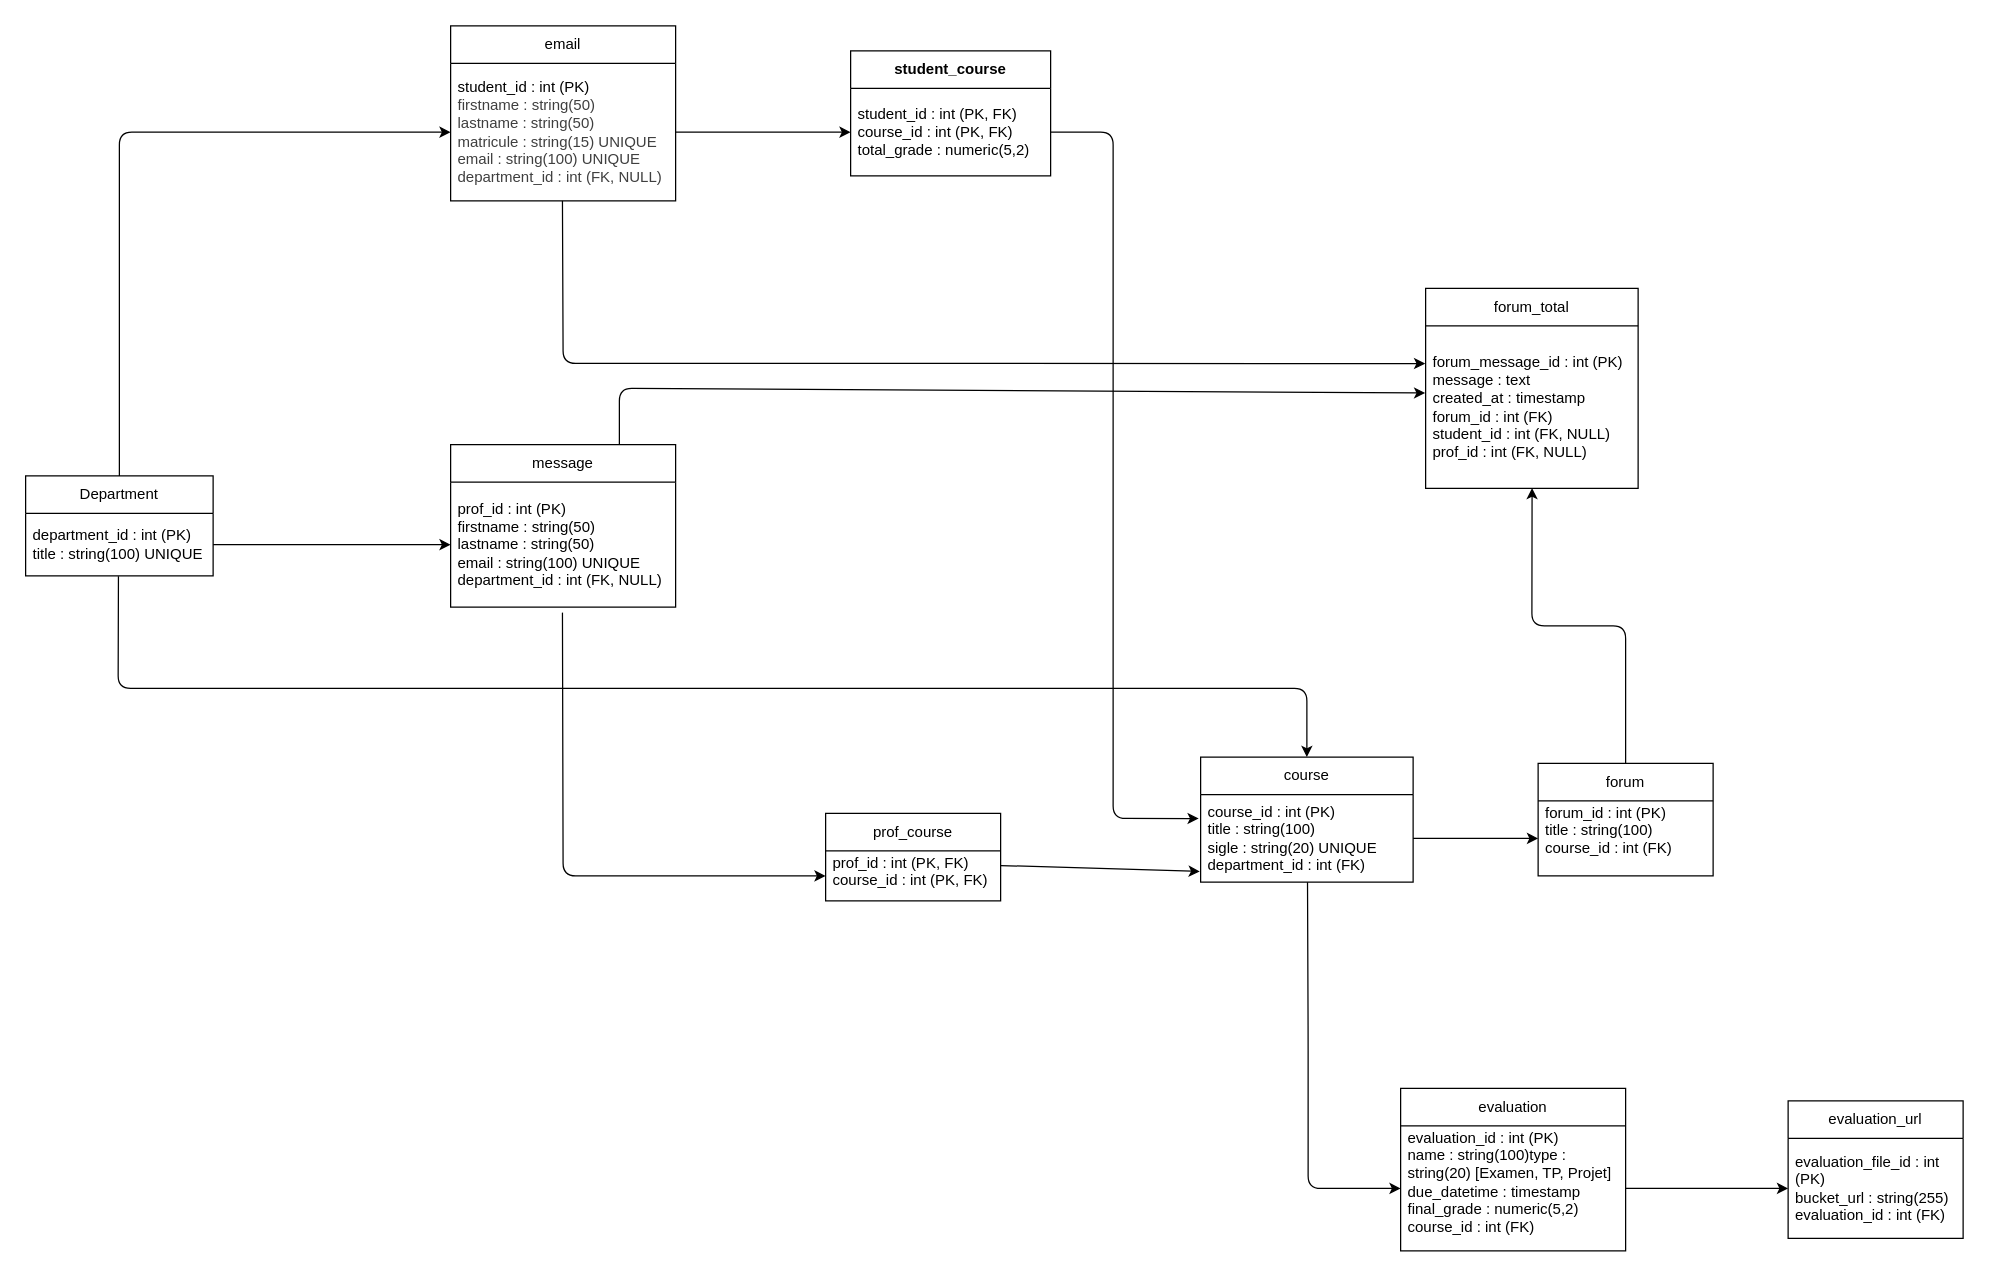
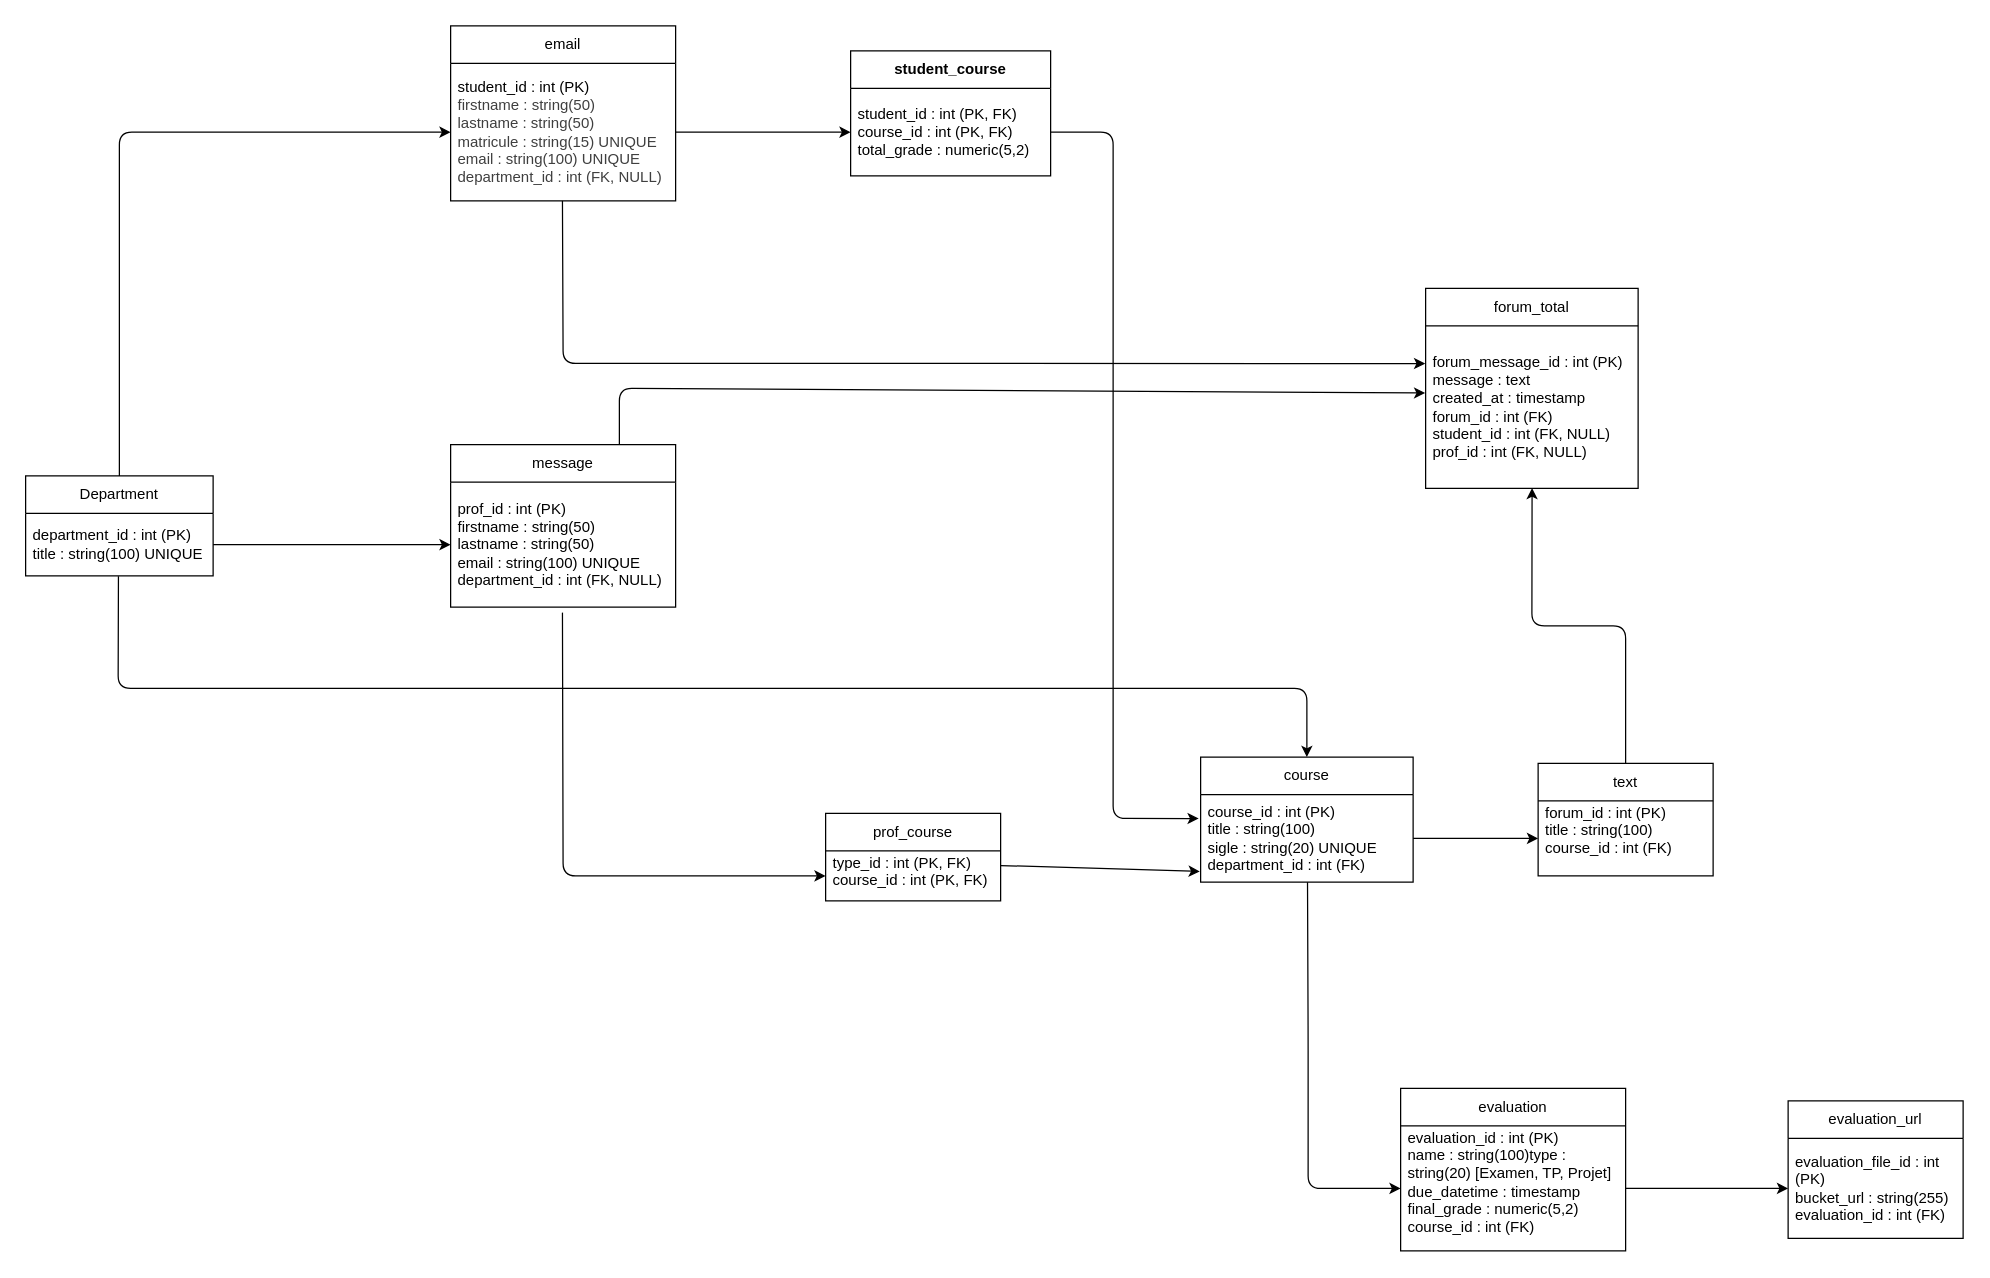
node "forum": label "forum" -> "text"
node "prof_id : int (PK, FK) course_id : int (PK, FK)": label "prof_id : int (PK, FK) course_id : int (PK, FK)" -> "type_id : int (PK, FK) course_id : int (PK, FK)"
